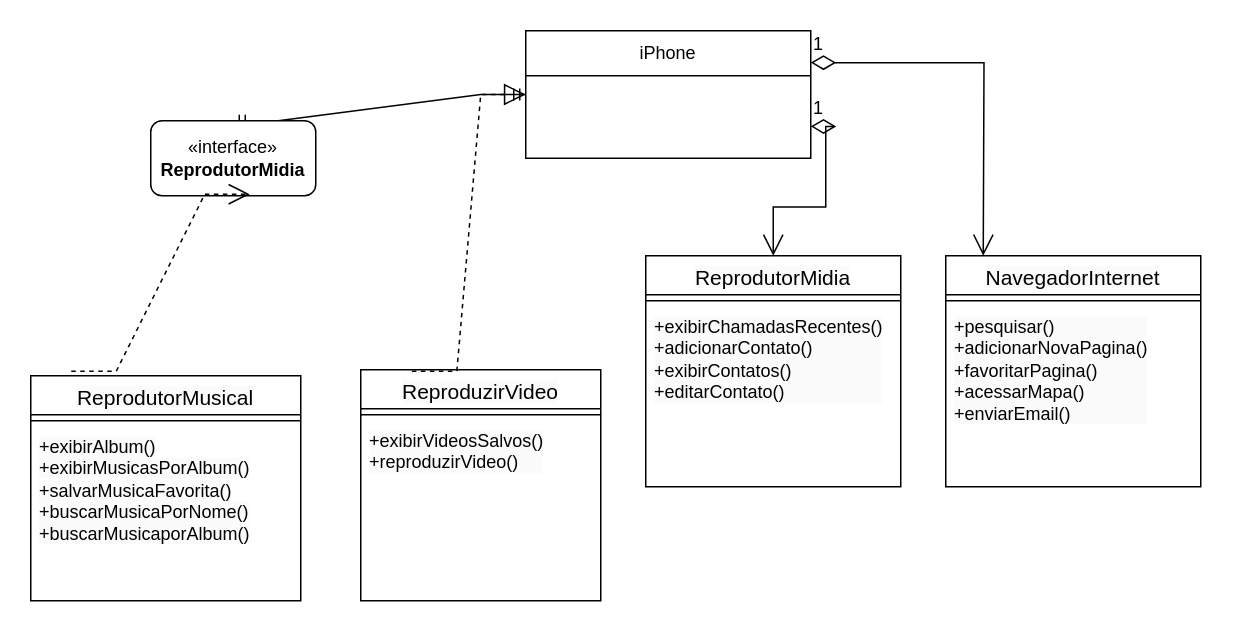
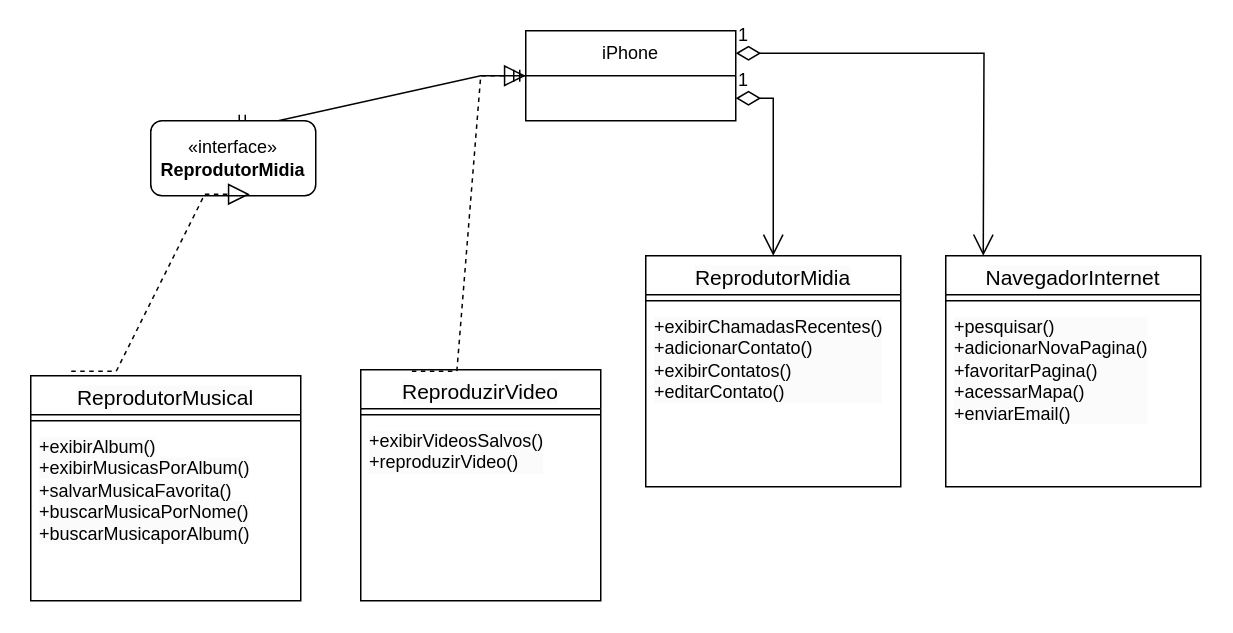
node "iPhone": size 285x128 -> 210x90
edge "ReprodutorMusical" -> "«interface» ReprodutorMidia": arrowhead open -> block
